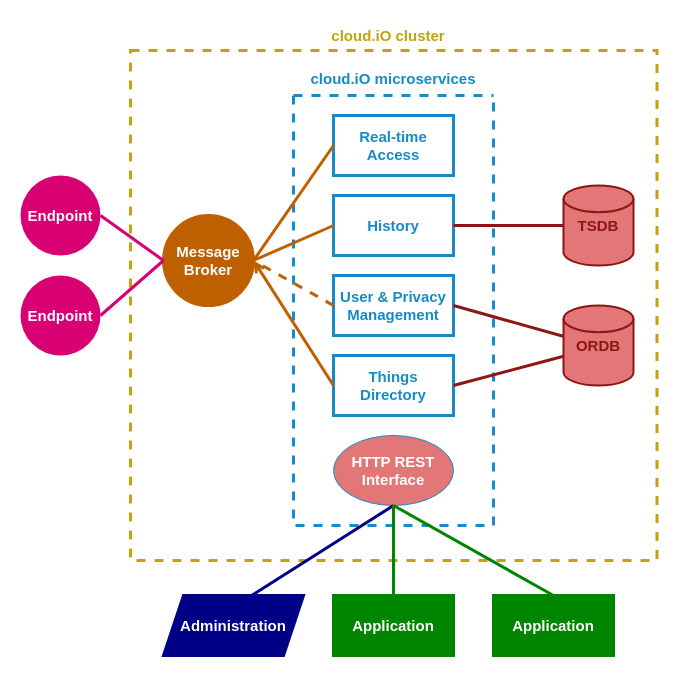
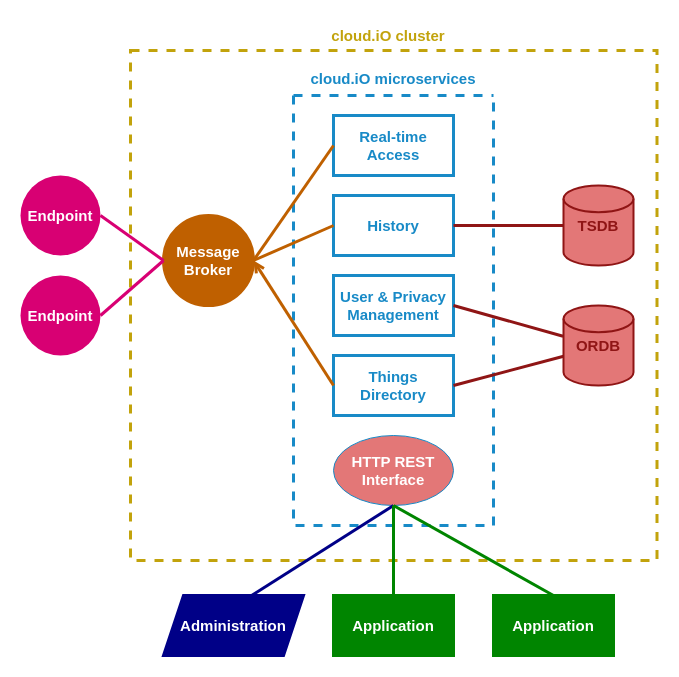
edge "Message Broker" -- "User & Privacy Management": removed
